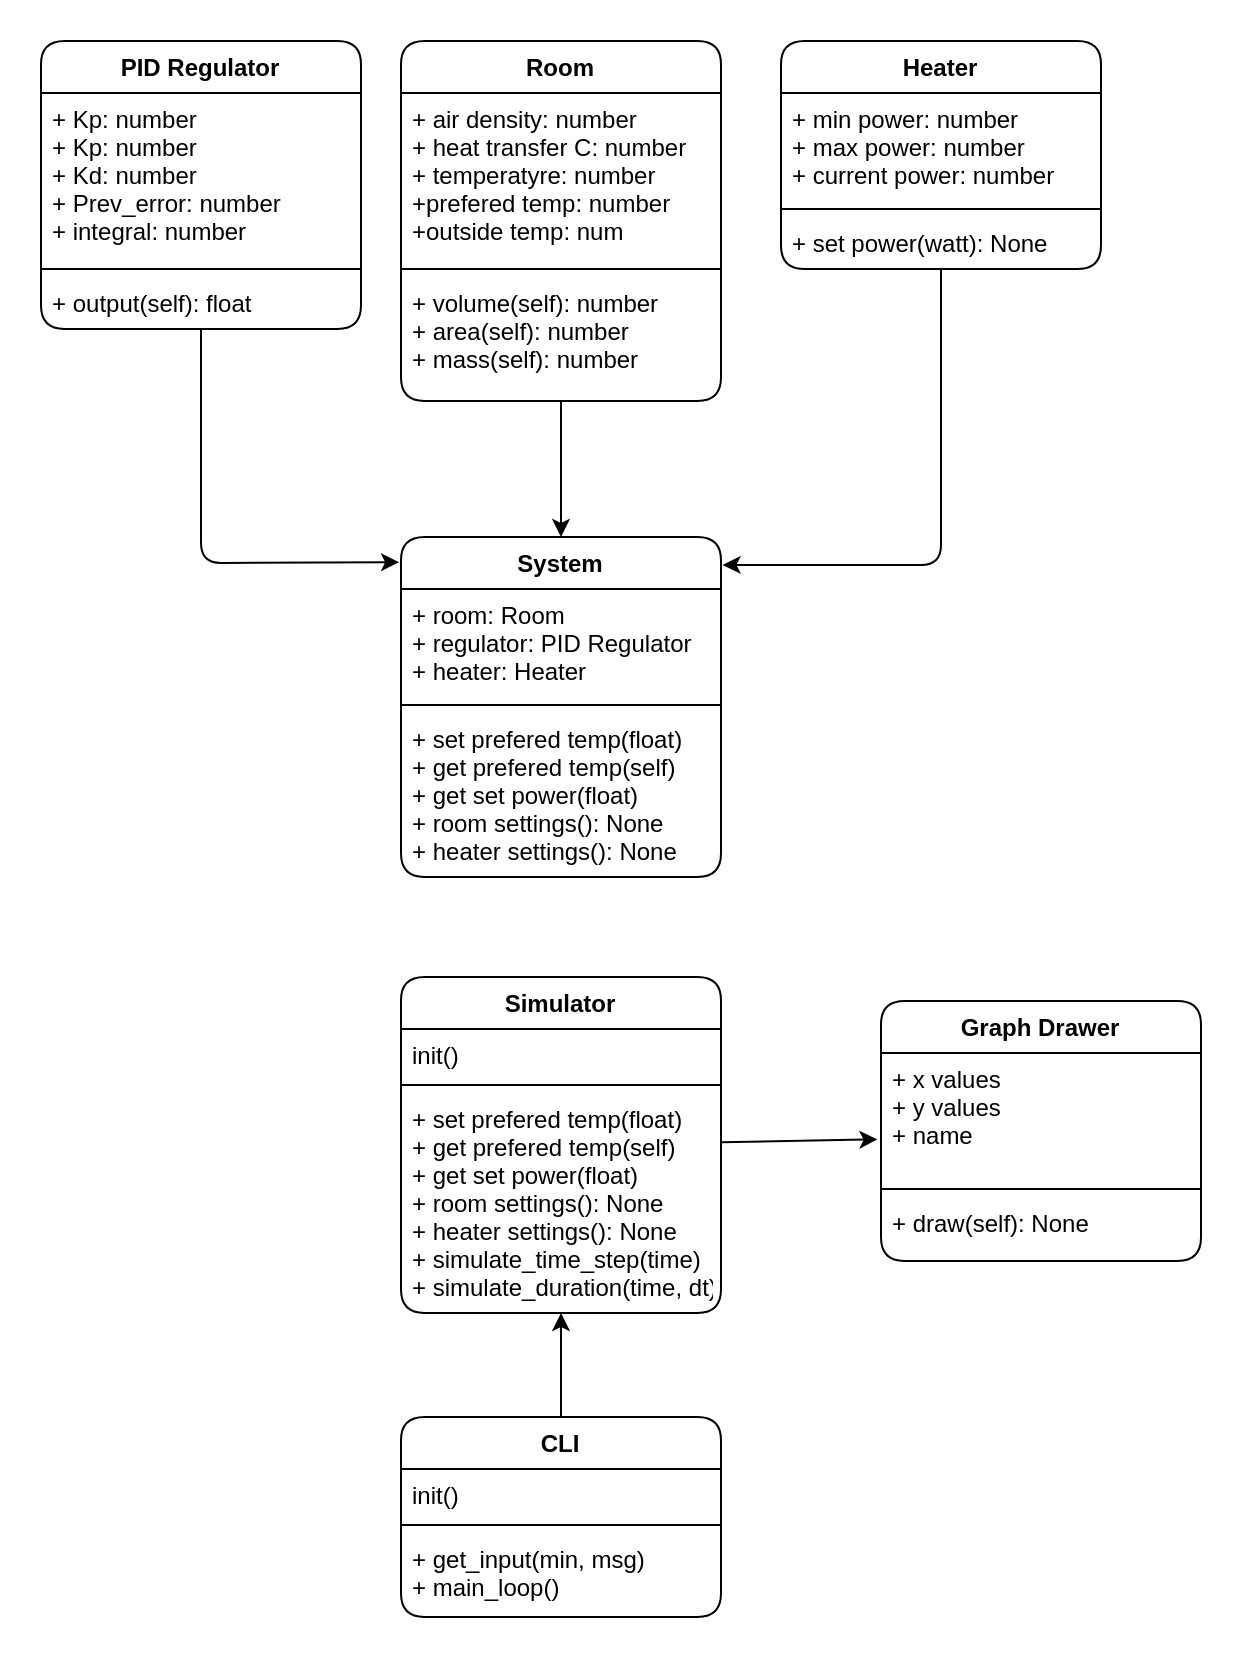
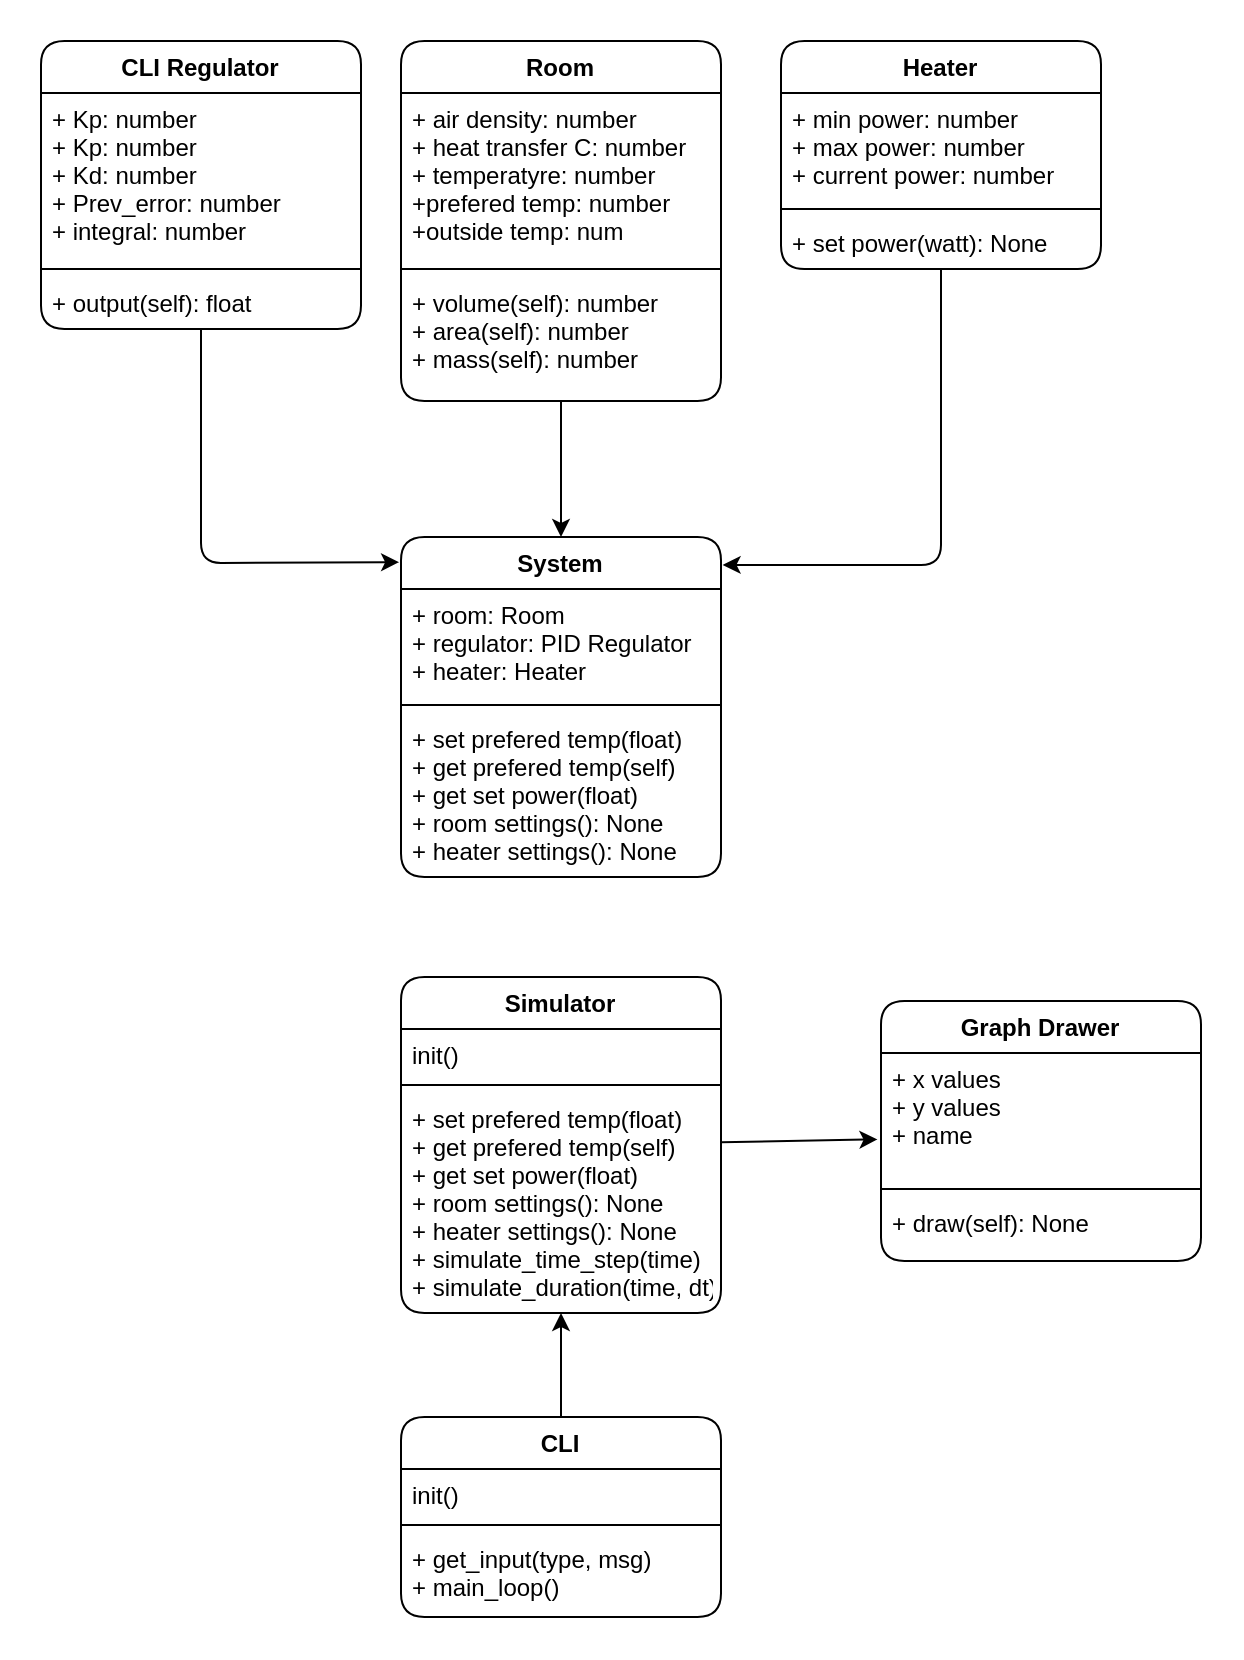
node "PID Regulator": label "PID Regulator" -> "CLI Regulator"
node "+ get_input(min, msg) + main_loop()": label "+ get_input(min, msg) + main_loop()" -> "+ get_input(type, msg) + main_loop()"
